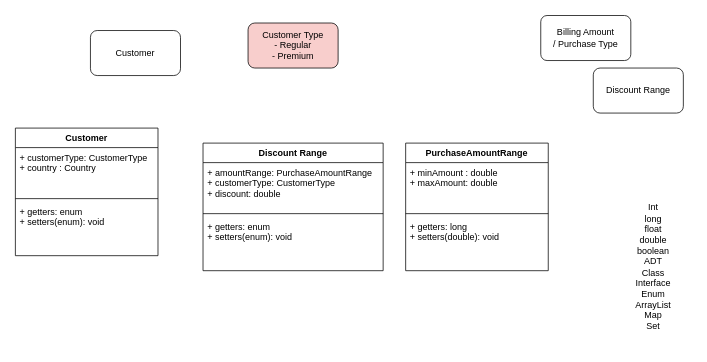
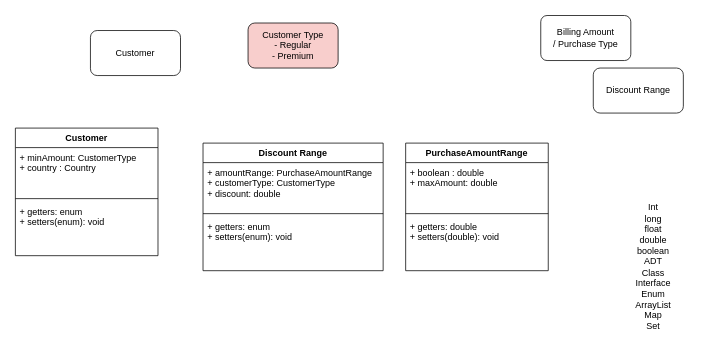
node "+ customerType: CustomerType + country : Country": label "+ customerType: CustomerType + country : Country" -> "+ minAmount: CustomerType + country : Country"
node "+ minAmount : double + maxAmount: double": label "+ minAmount : double + maxAmount: double" -> "+ boolean : double + maxAmount: double"
node "+ getters: long + setters(double): void": label "+ getters: long + setters(double): void" -> "+ getters: double + setters(double): void"
